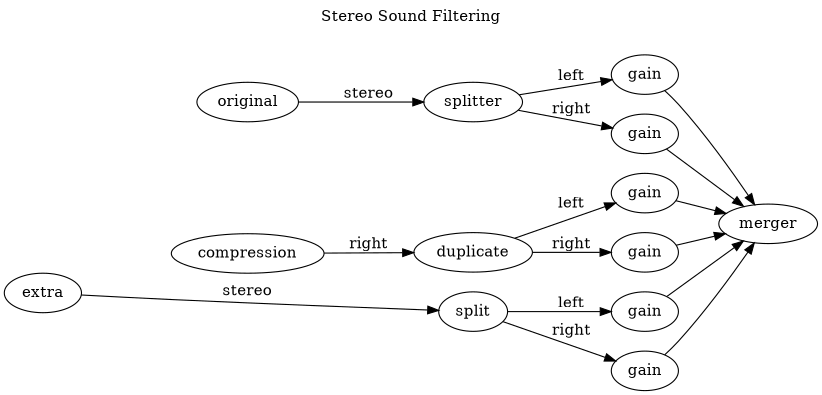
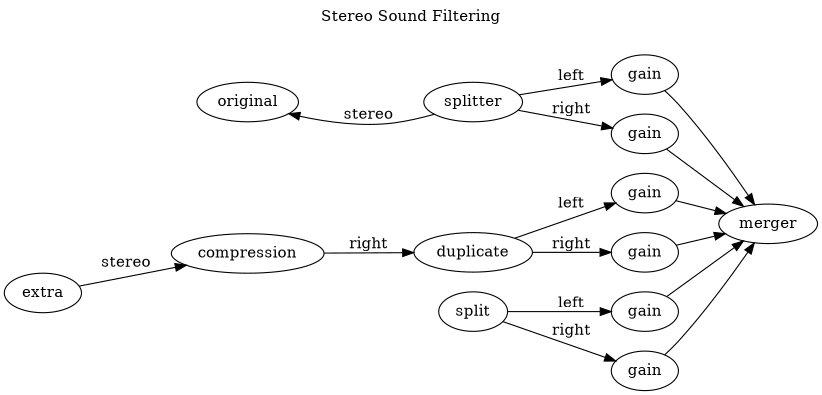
edge "original" -> "splitter": reversed
edge "extra" -> "split": now "extra" -> "compression"
